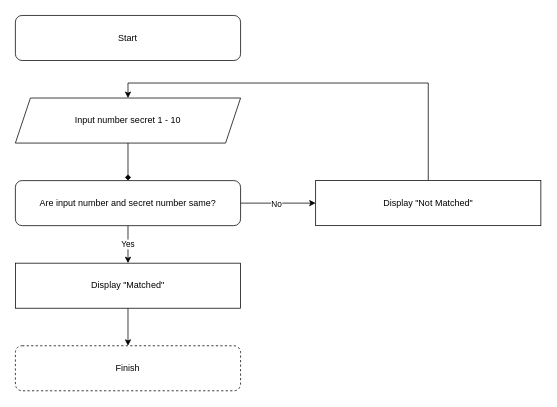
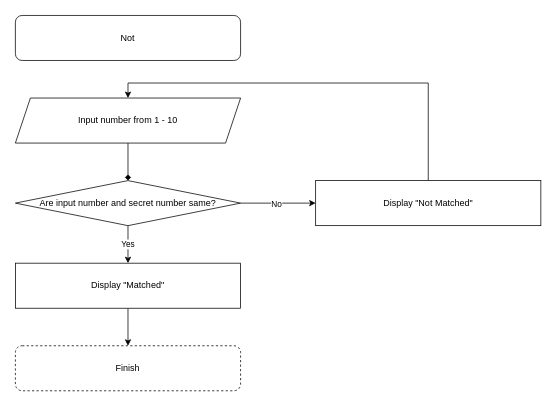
node "Start": label "Start" -> "Not"
node "Input number secret 1 - 10": label "Input number secret 1 - 10" -> "Input number from 1 - 10"
node "Are input number and secret number same?": shape rounded rectangle -> diamond
